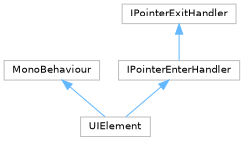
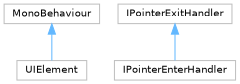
edge "UIElement" -> "IPointerEnterHandler": removed
